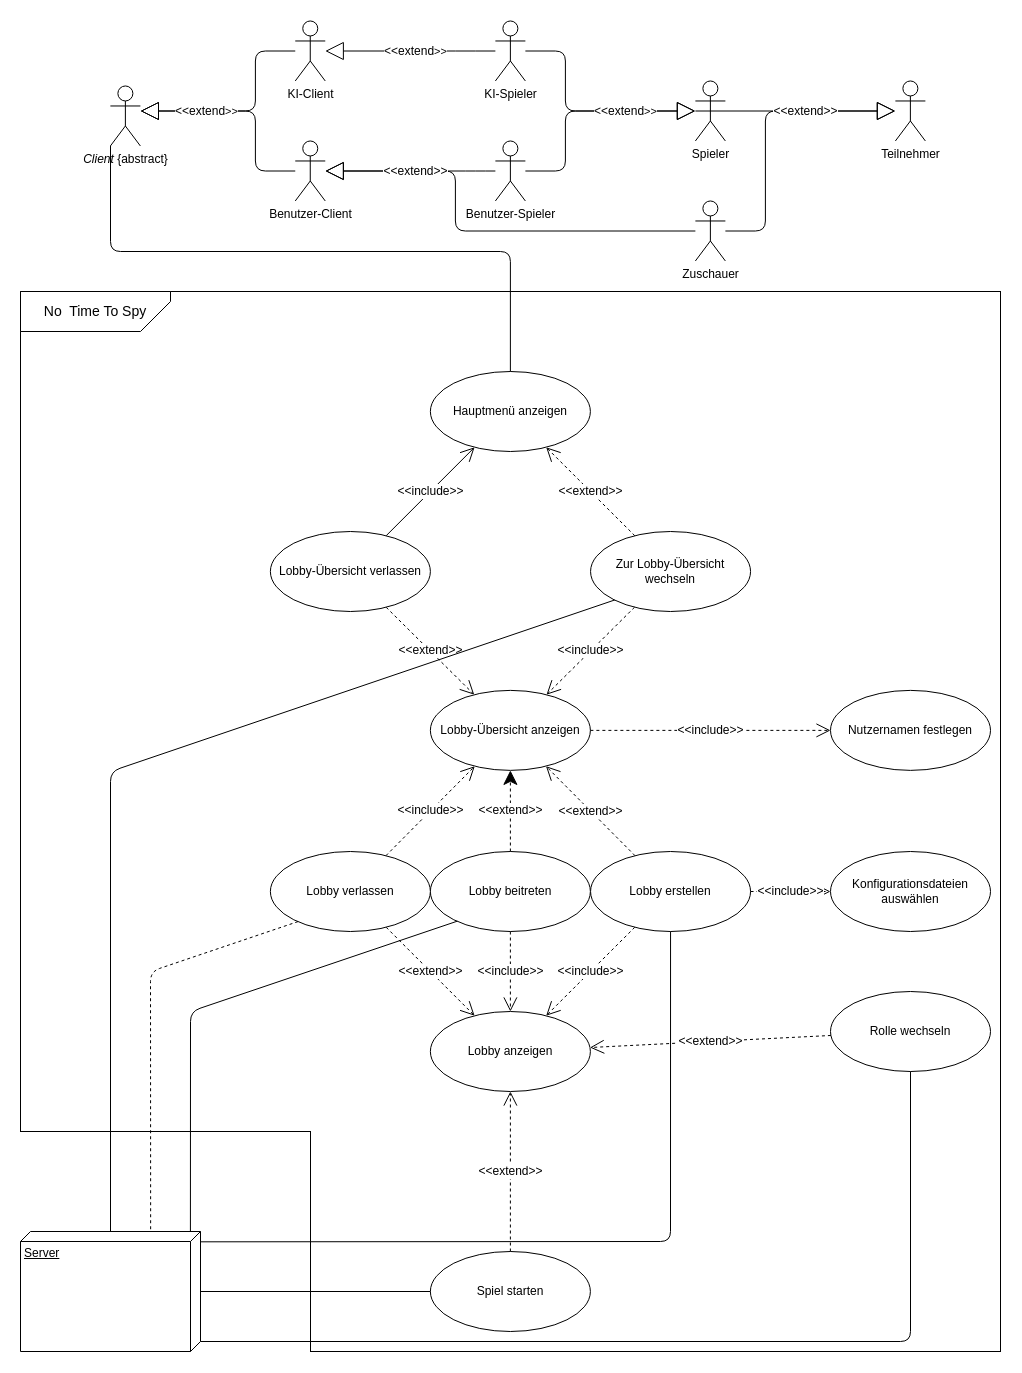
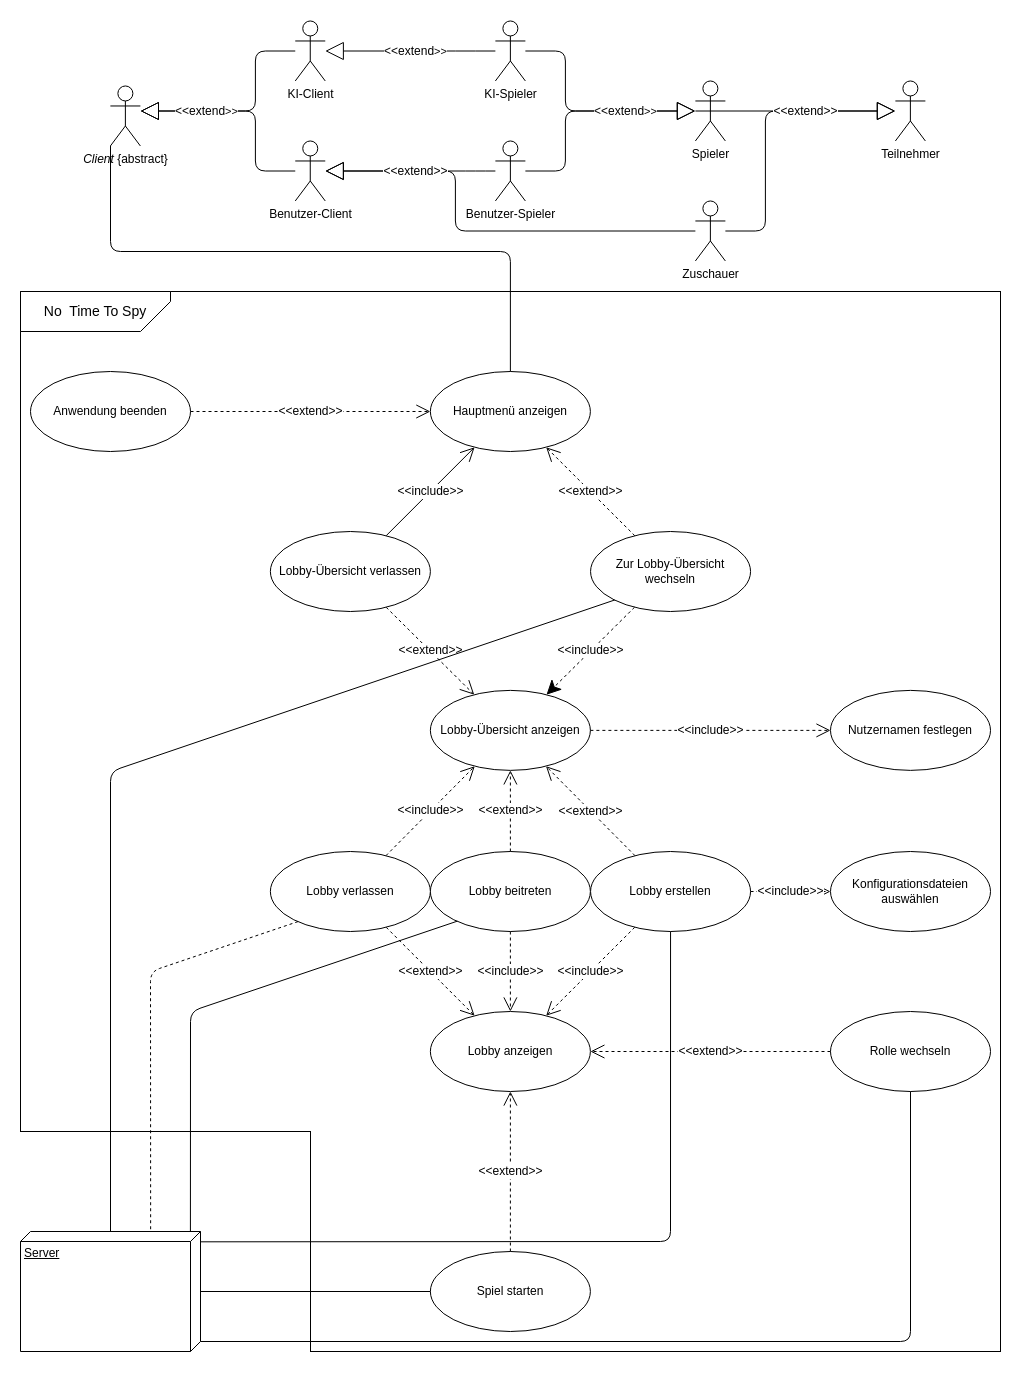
node "Anwendung beenden": added
edge "Anwendung beenden" -> "Hauptmenü anzeigen": added, label "<<extend>>"
edge "Zur Lobby-Übersicht wechseln" -> "Lobby-Übersicht anzeigen": arrowhead open -> classic
edge "Lobby beitreten" -> "Lobby-Übersicht anzeigen": arrowhead classic -> open
node "Rolle wechseln": moved (911, 1032) -> (911, 1052)
